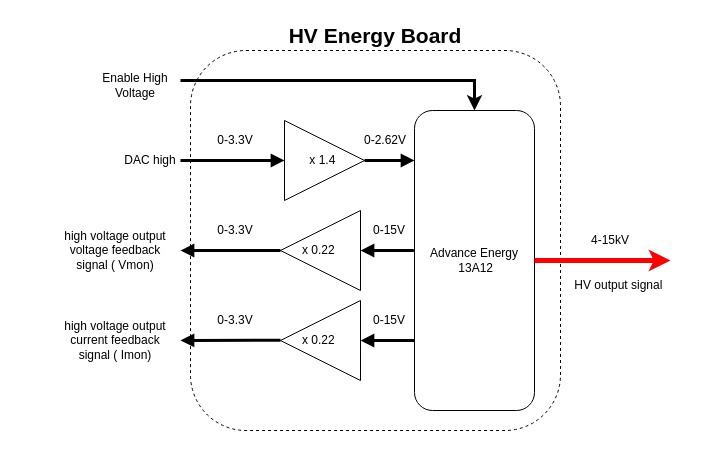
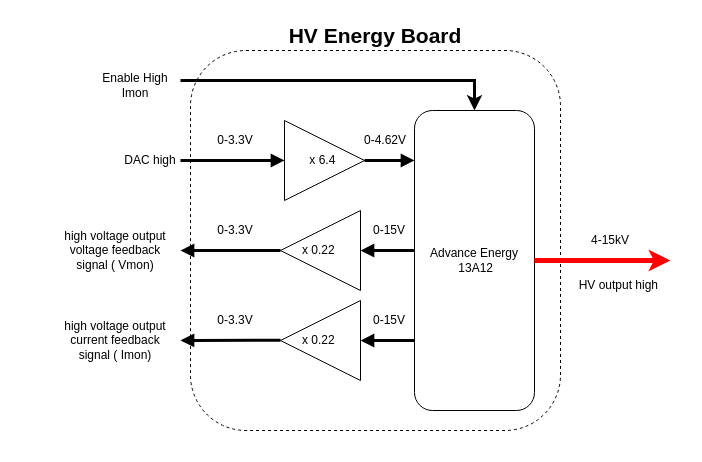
node "Enable High Voltage": label "Enable High Voltage" -> "Enable High Imon"
node "0-2.62V": label "0-2.62V" -> "0-4.62V"
node "x 1.4": label "x 1.4" -> "x 6.4"
node "HV output signal": label "HV output signal" -> "HV output high"
